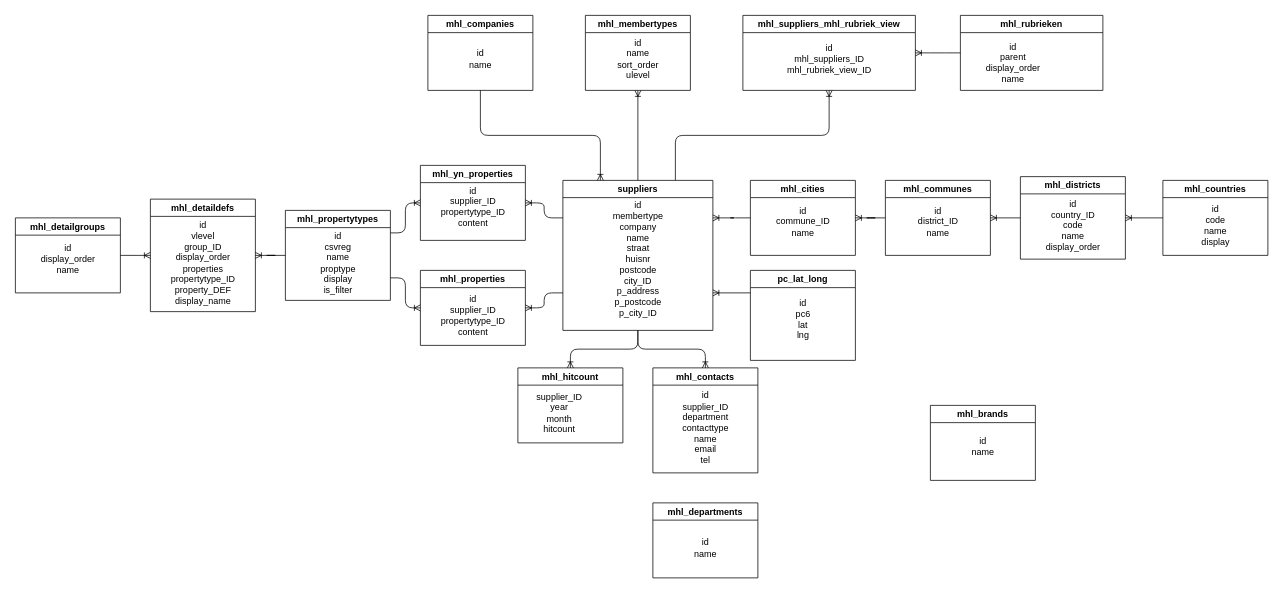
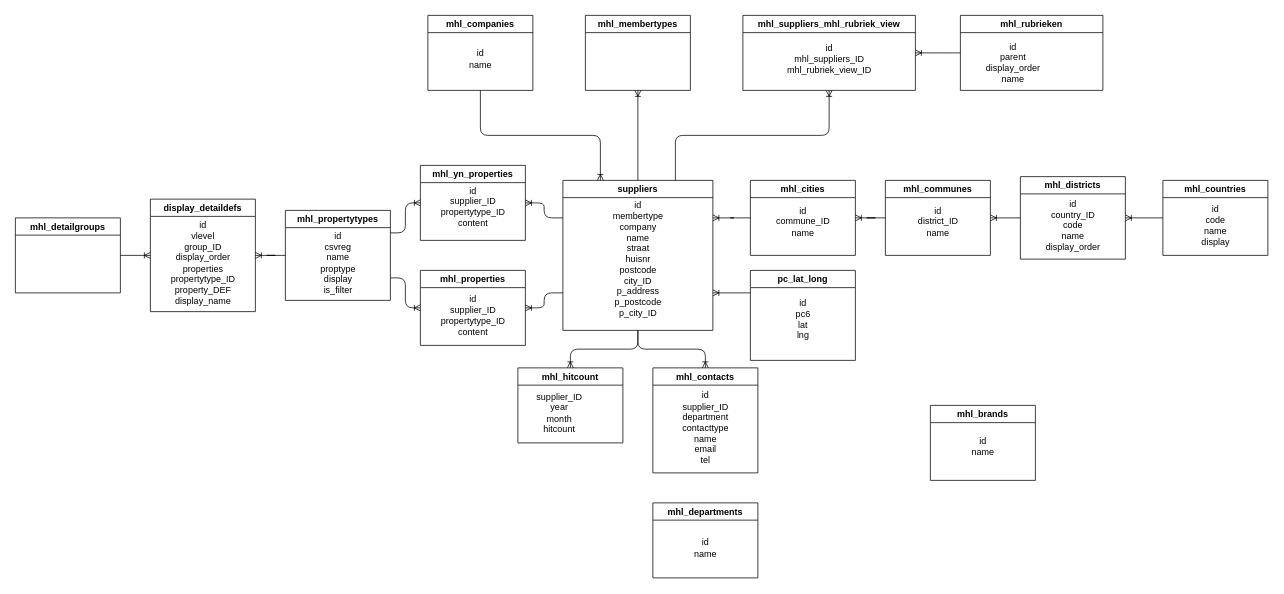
node "id name sort_order ulevel": removed
node "mhl_detaildefs": label "mhl_detaildefs" -> "display_detaildefs"
node "id display_order name": removed
